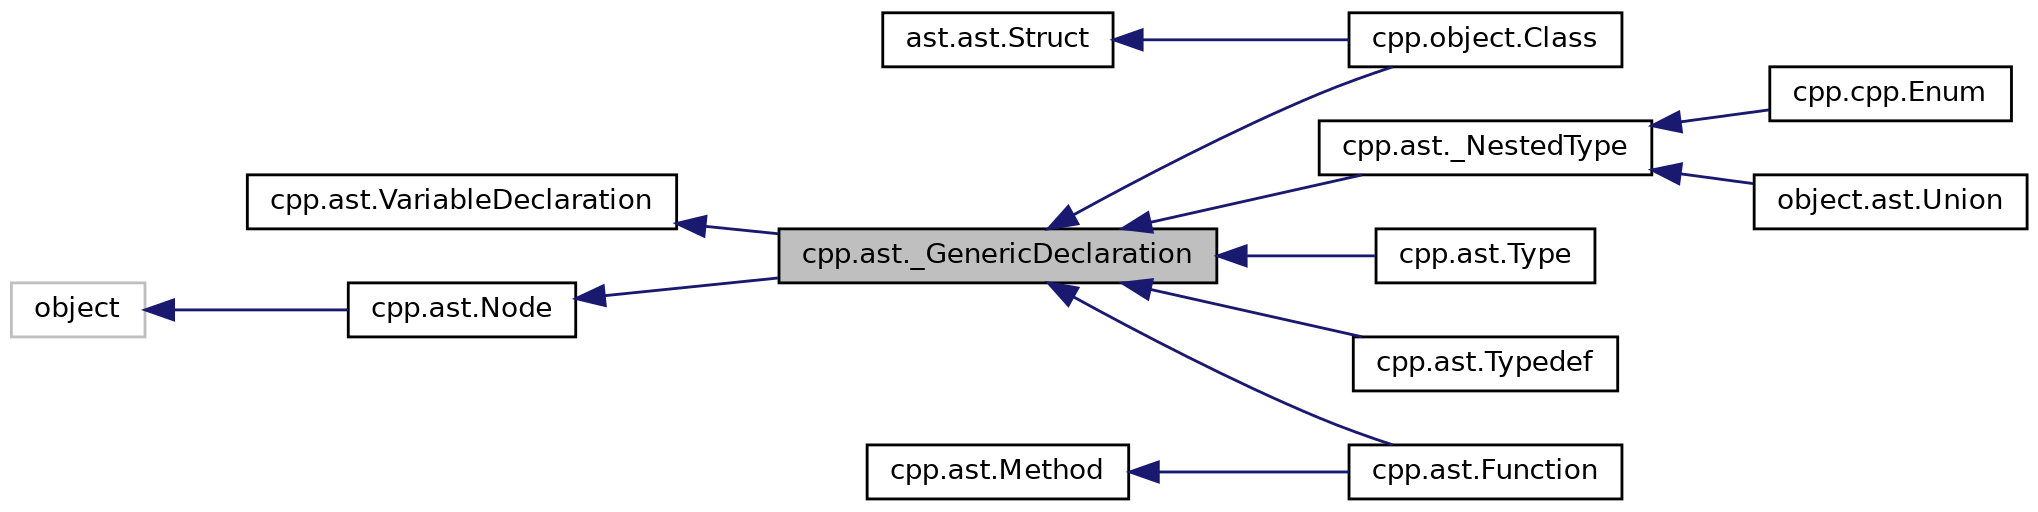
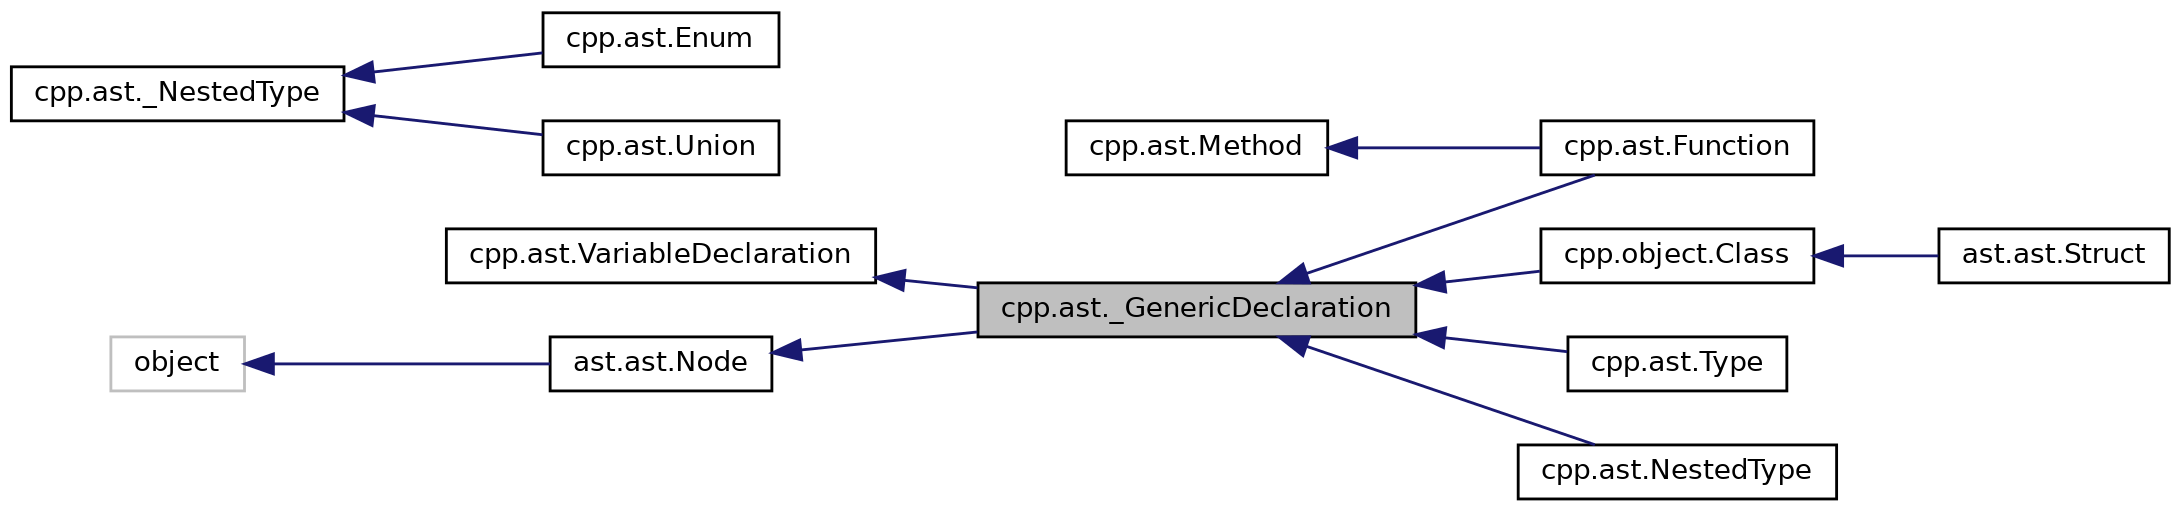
edge "cpp.object.Class" -> "ast.ast.Struct": reversed
node "cpp.cpp.Enum": label "cpp.cpp.Enum" -> "cpp.ast.Enum"
edge "cpp.ast._NestedType" -> "cpp.ast._GenericDeclaration": removed
node "object.ast.Union": label "object.ast.Union" -> "cpp.ast.Union"
node "cpp.ast.Node": label "cpp.ast.Node" -> "ast.ast.Node"
node "cpp.ast.Typedef": label "cpp.ast.Typedef" -> "cpp.ast.NestedType"
